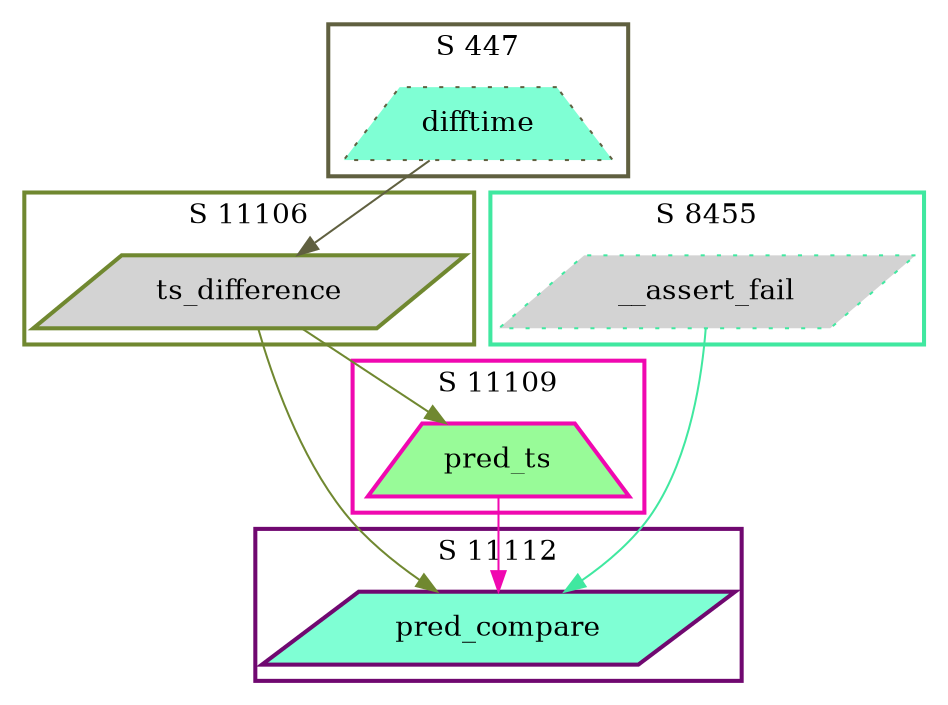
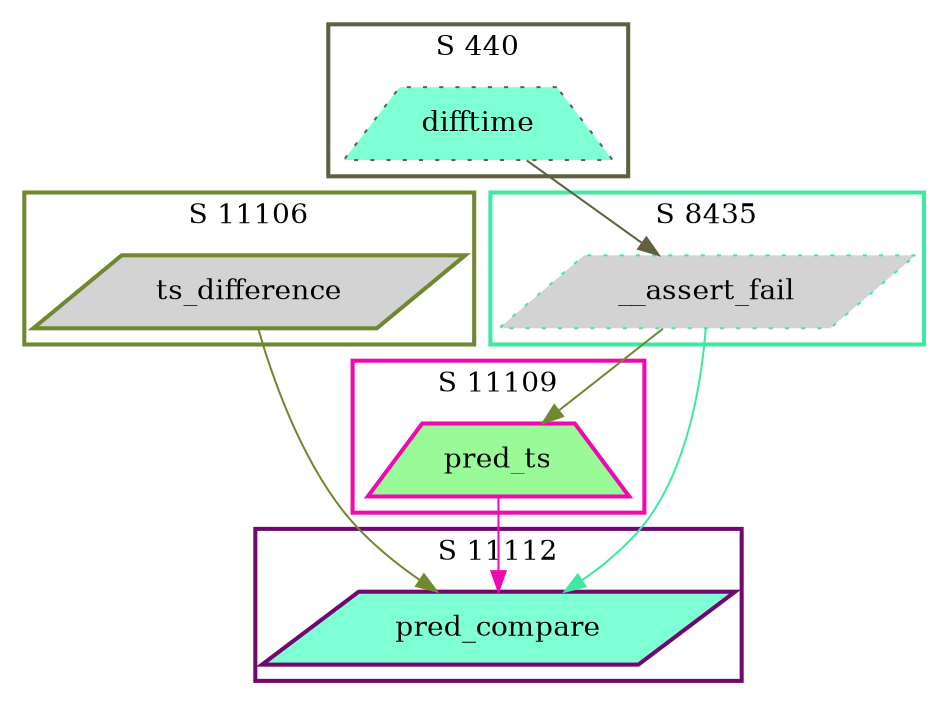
cluster "S 447": label "S 447" -> "S 440"
edge "difftime" -> "ts_difference": now "difftime" -> "__assert_fail"
cluster "S 8455": label "S 8455" -> "S 8435"
edge "ts_difference" -> "pred_ts": now "__assert_fail" -> "pred_ts"
